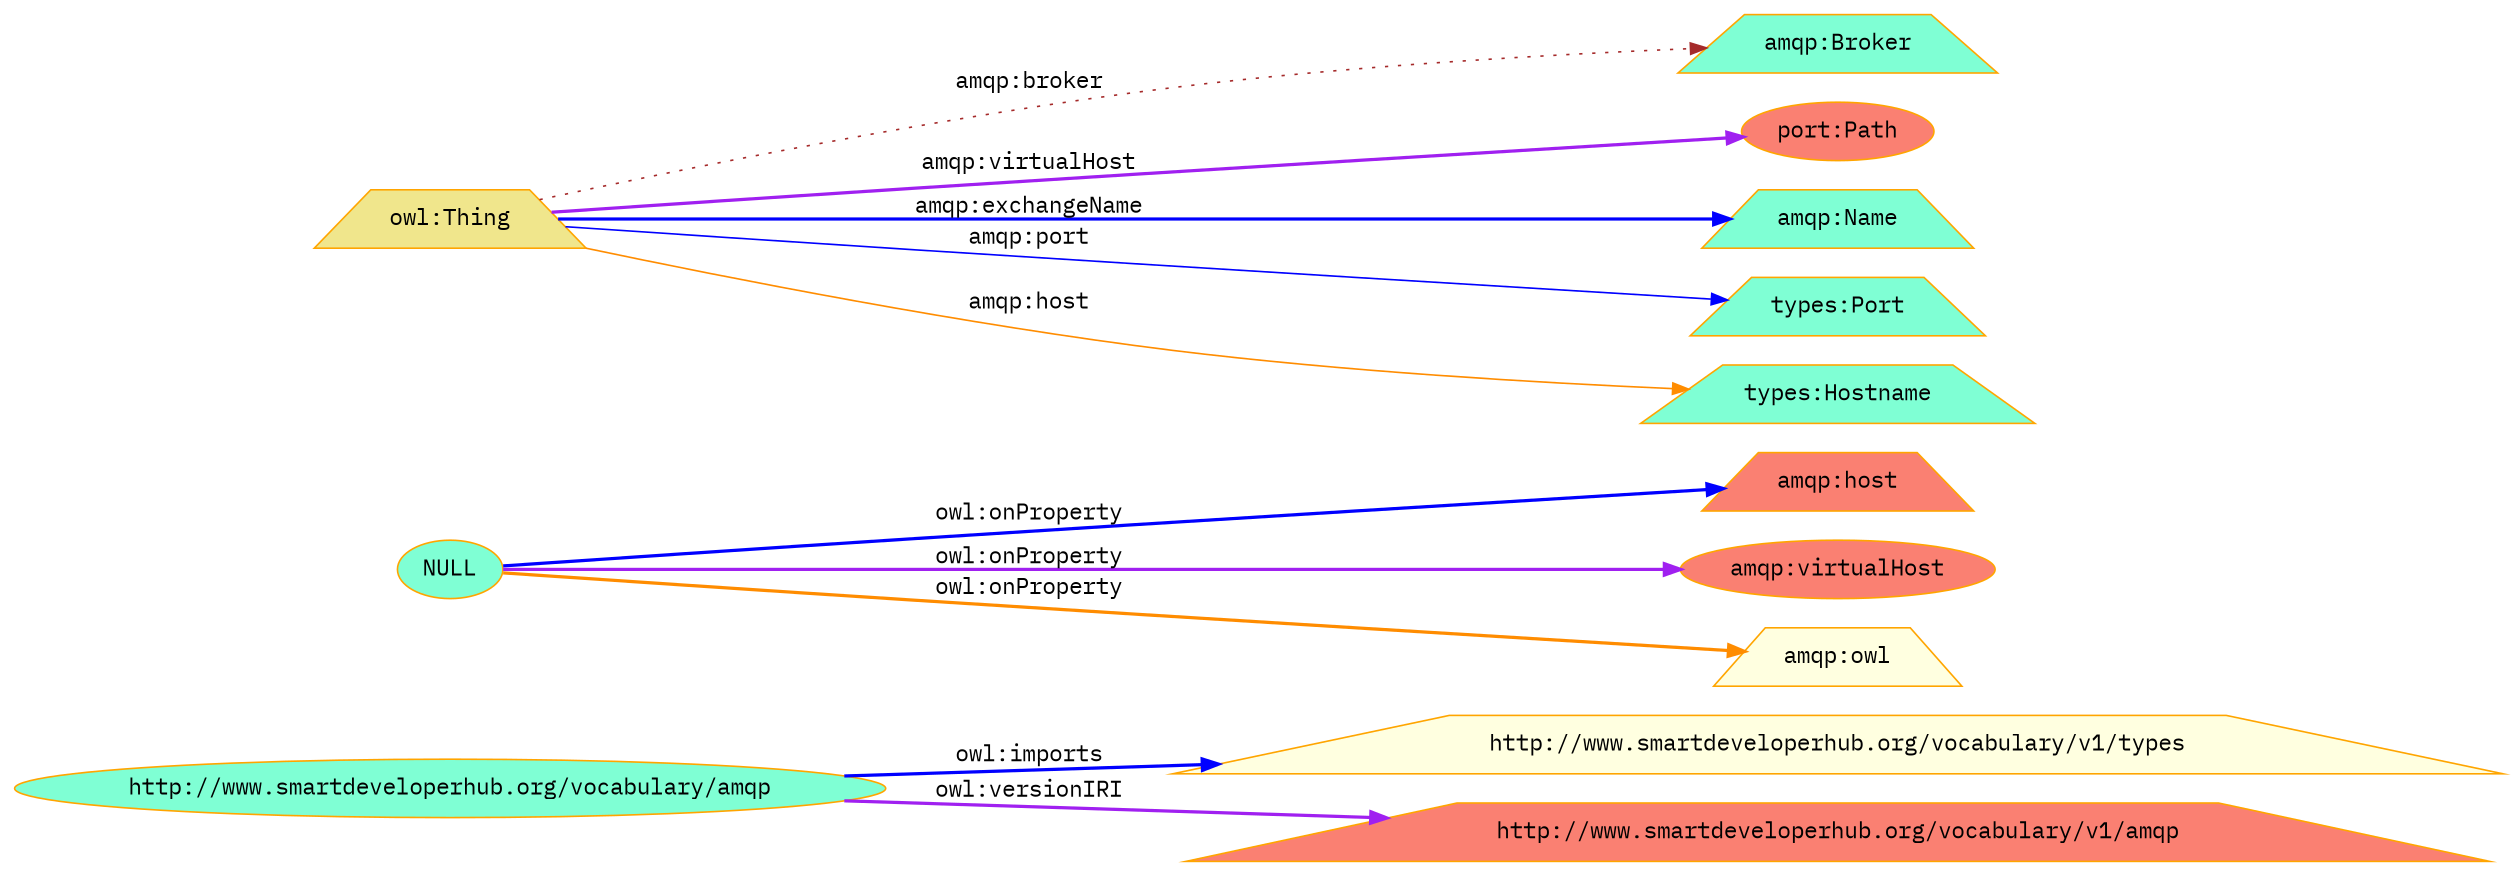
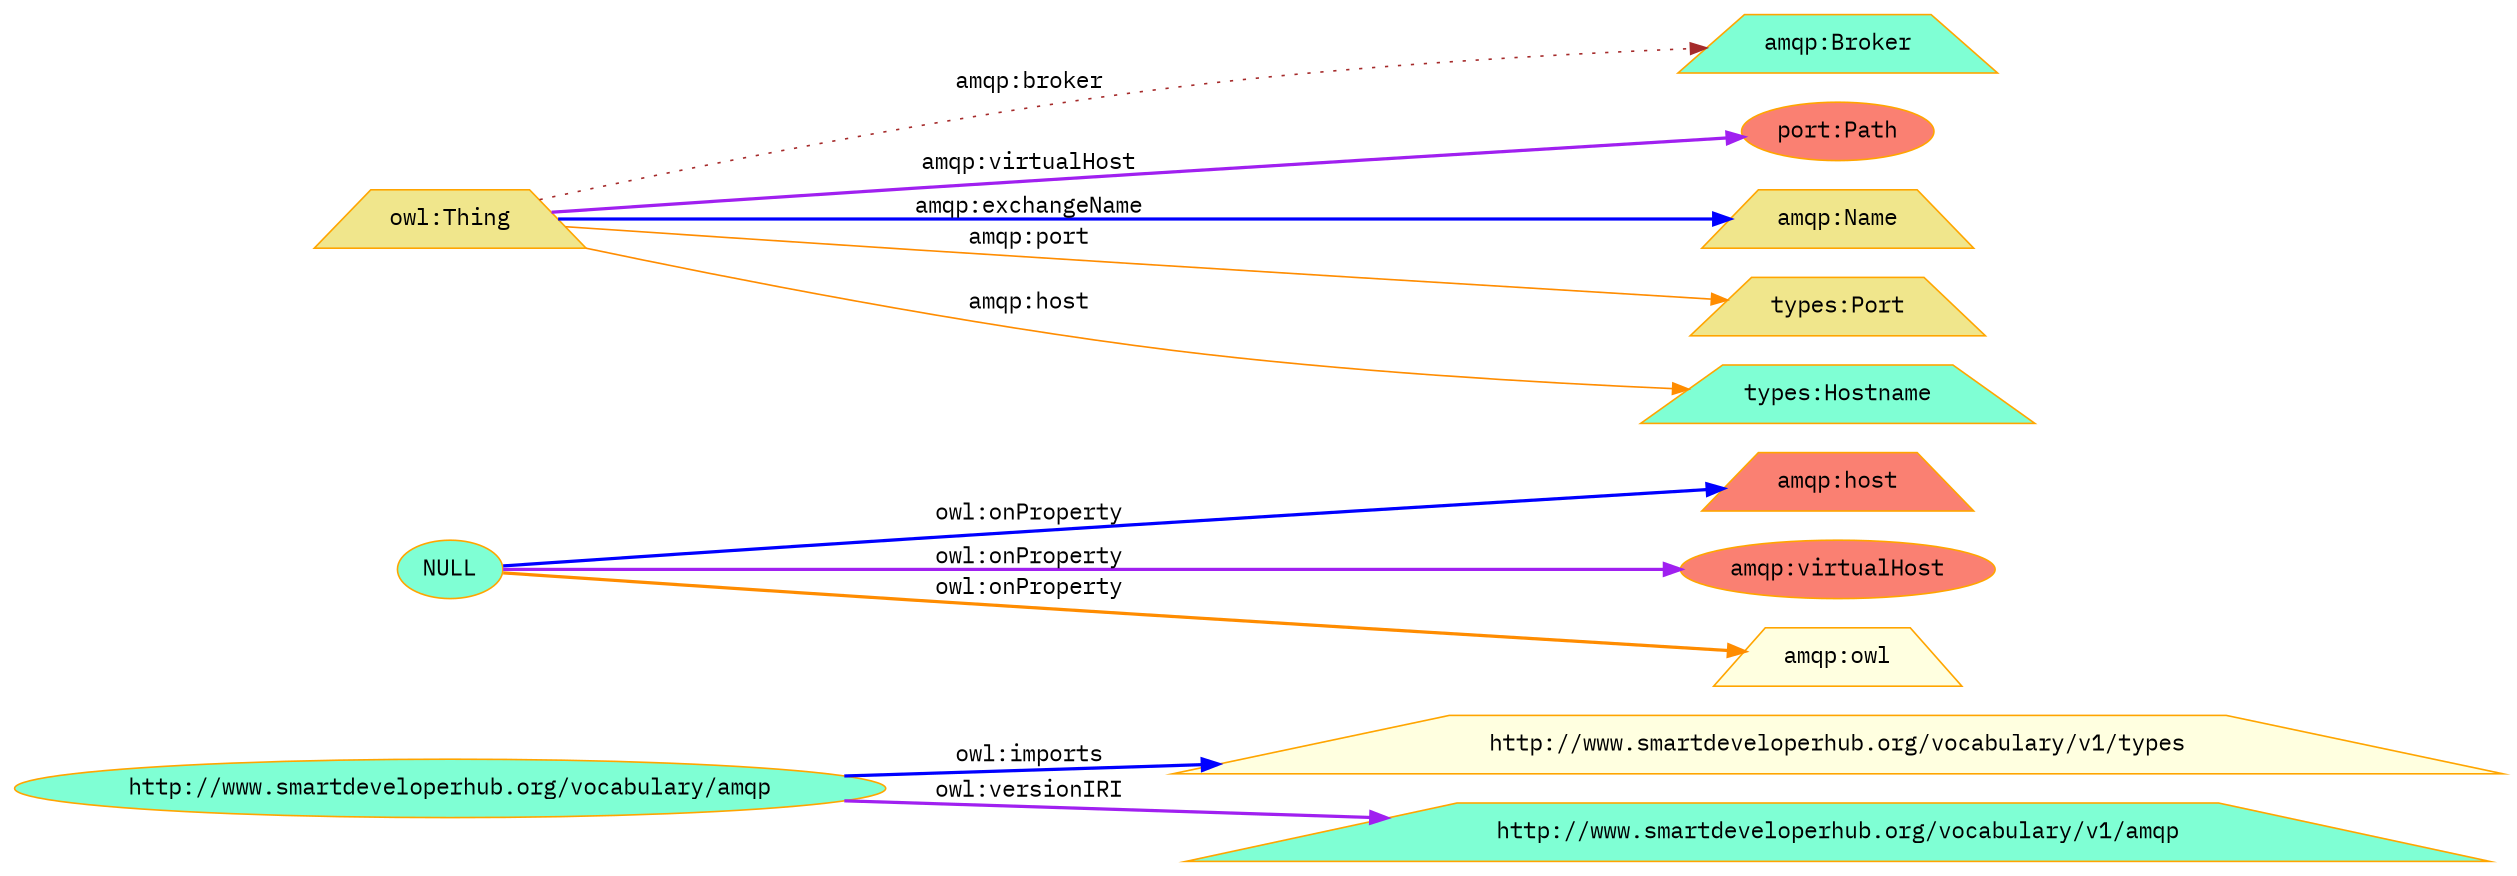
node "amqp:Name": fillcolor aquamarine -> khaki
edge "owl:Thing" -> "types:Port": color blue -> darkorange
node "types:Port": fillcolor aquamarine -> khaki
node "http://www.smartdeveloperhub.org/vocabulary/v1/amqp": fillcolor salmon -> aquamarine
